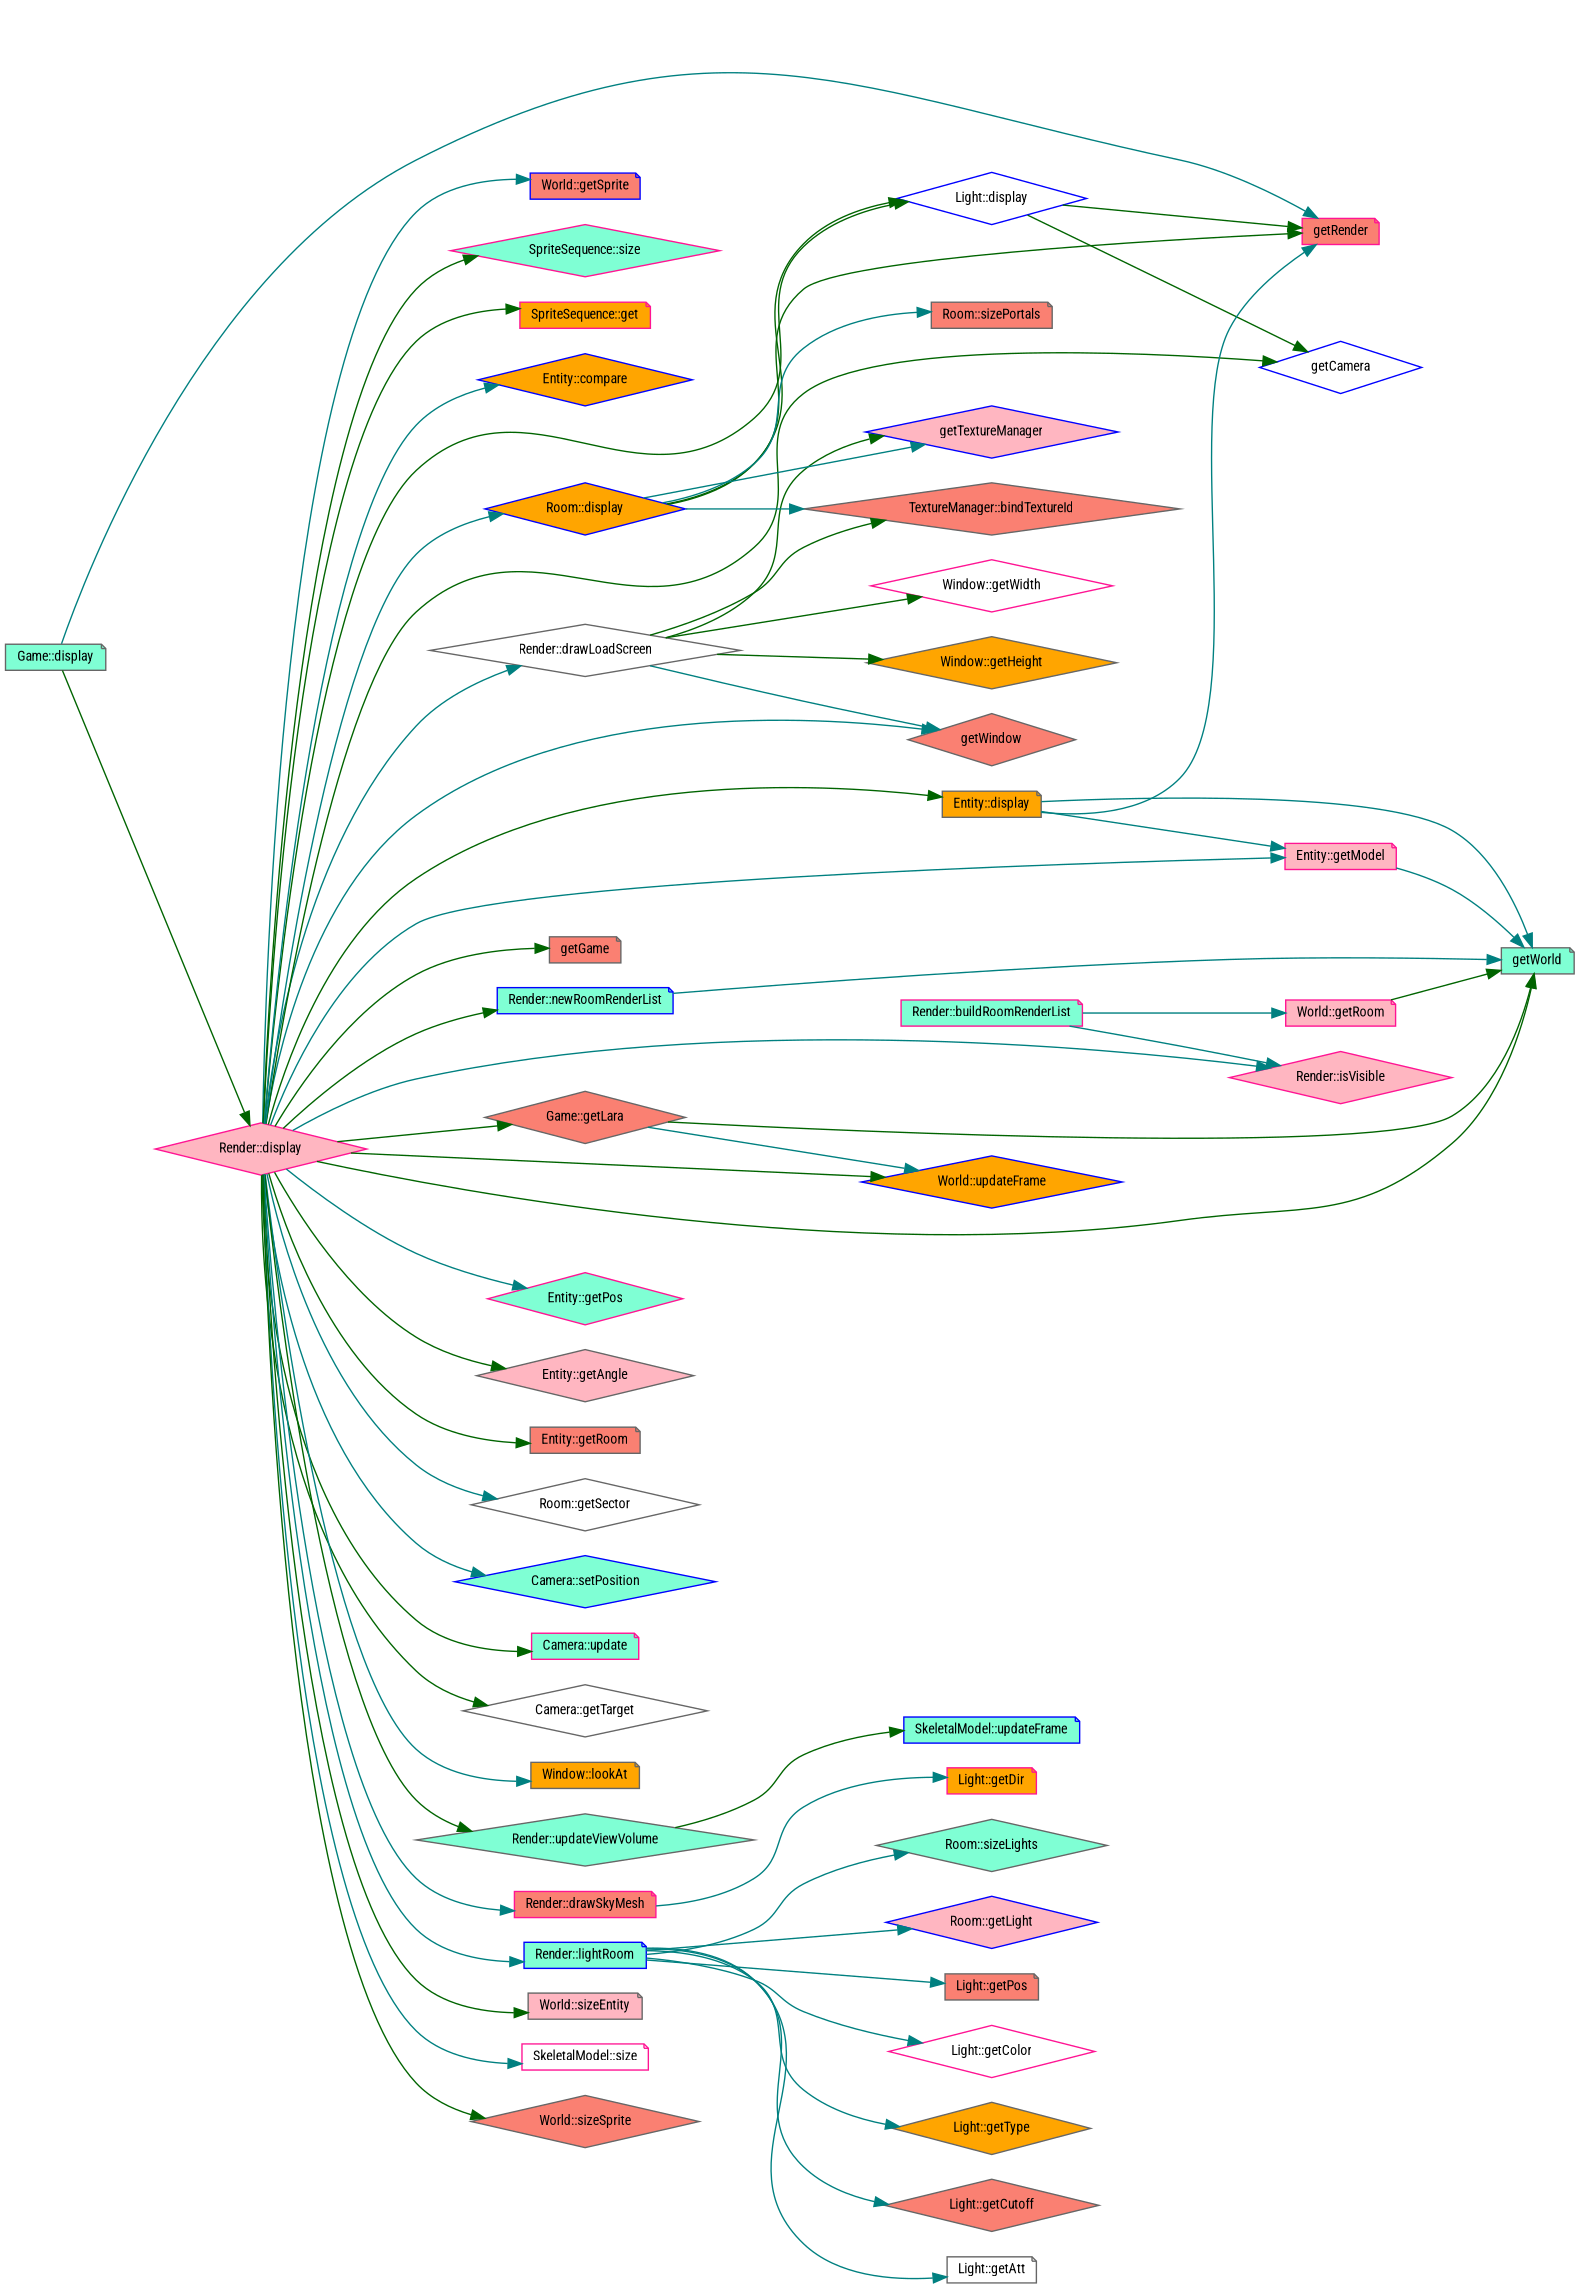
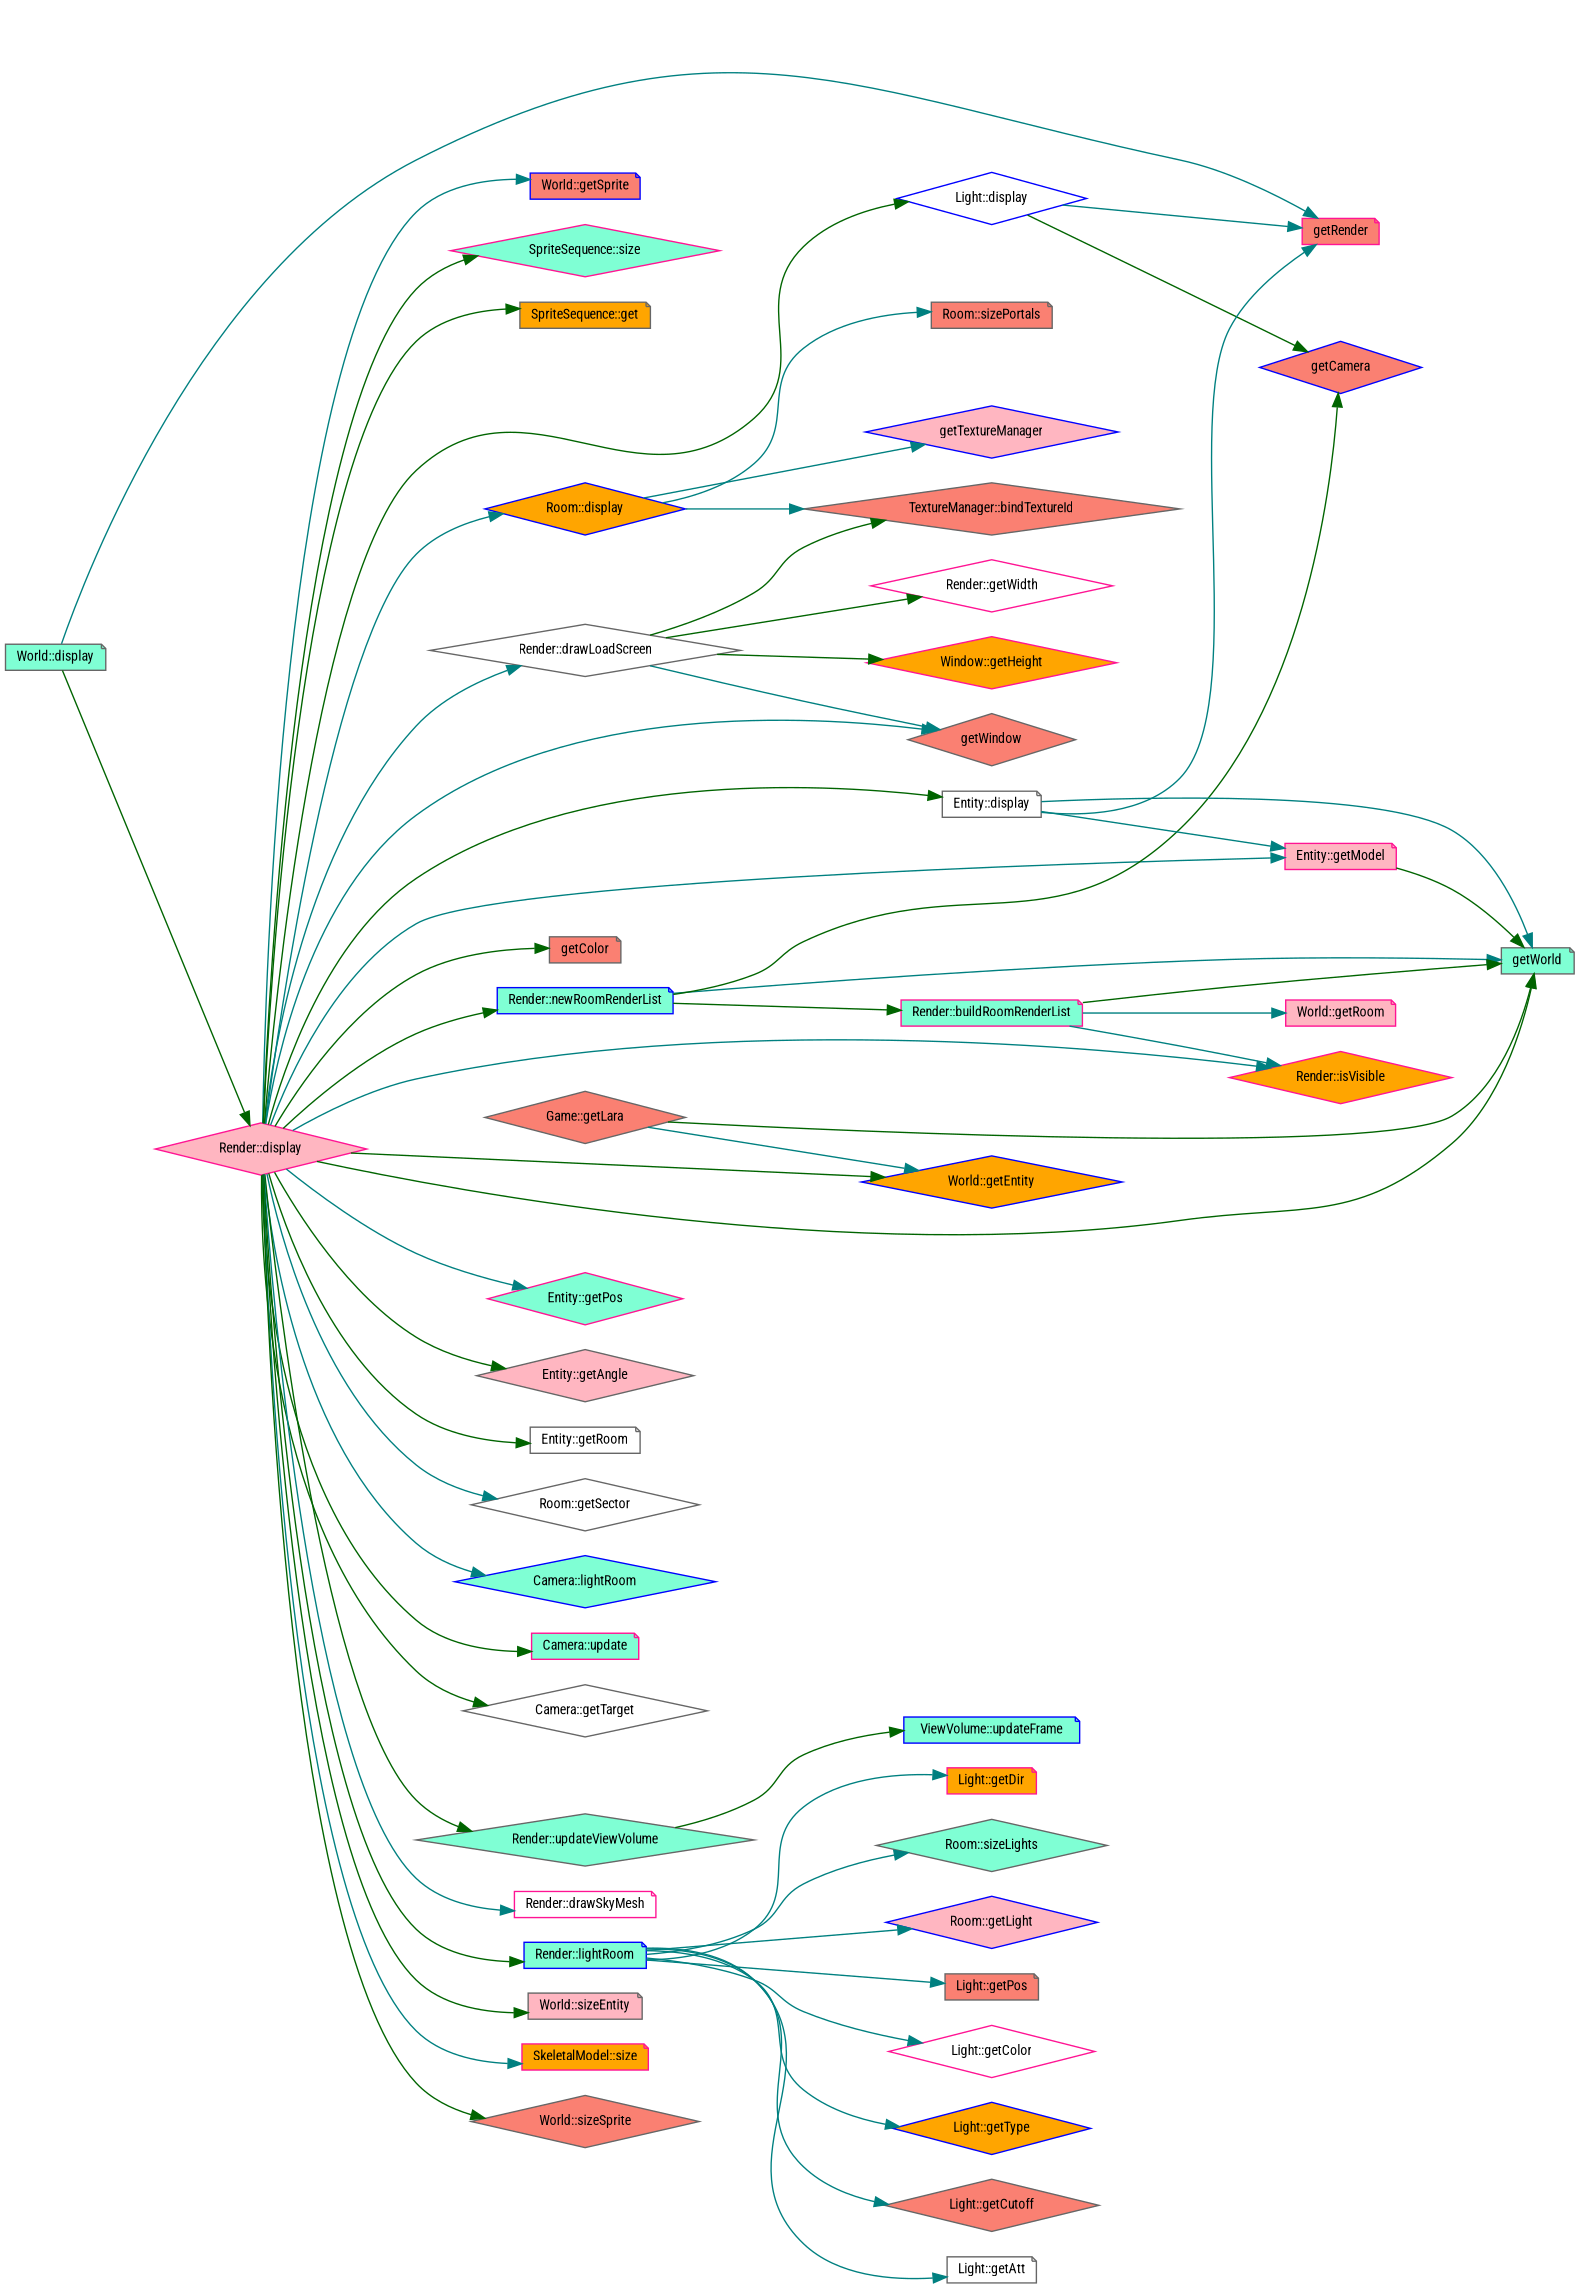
edge "Light::display" -> "getRender": color darkgreen -> teal
edge "Room::display" -> "getRender": removed
node "SpriteSequence::get": color deeppink -> gray40
edge "Room::display" -> "Light::display": removed
node "getCamera": fillcolor white -> salmon
node "Entity::compare": removed
edge "Render::drawLoadScreen" -> "getTextureManager": removed
edge "Render::display" -> "getCamera": now "Render::newRoomRenderList" -> "getCamera"
node "Window::getWidth": label "Window::getWidth" -> "Render::getWidth"
node "Game::display": label "Game::display" -> "World::display"
node "Window::getHeight": color gray40 -> deeppink
node "Entity::display": fillcolor orange -> white
edge "Entity::getModel" -> "getWorld": color teal -> darkgreen
node "getGame": label "getGame" -> "getColor"
edge "World::getRoom" -> "getWorld": now "Render::buildRoomRenderList" -> "getWorld"
edge "Render::newRoomRenderList" -> "Render::buildRoomRenderList": added
node "Render::isVisible": fillcolor lightpink -> orange
edge "Render::display" -> "Game::getLara": removed
node "World::updateFrame": label "World::updateFrame" -> "World::getEntity"
node "Entity::getRoom": fillcolor salmon -> white
node "Camera::setPosition": label "Camera::setPosition" -> "Camera::lightRoom"
edge "Render::display" -> "Render::lightRoom": color teal -> darkgreen
node "SkeletalModel::updateFrame": label "SkeletalModel::updateFrame" -> "ViewVolume::updateFrame"
node "Window::lookAt": removed
edge "Render::drawSkyMesh" -> "Light::getDir": now "Render::lightRoom" -> "Light::getDir"
node "Render::drawSkyMesh": fillcolor salmon -> white
node "SkeletalModel::size": fillcolor white -> orange
node "Light::getType": color gray40 -> blue
